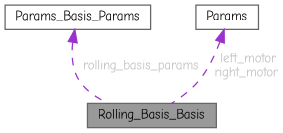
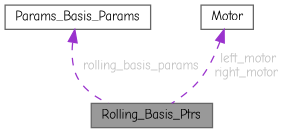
node "Params": label "Params" -> "Motor"
node "Rolling_Basis_Basis": label "Rolling_Basis_Basis" -> "Rolling_Basis_Ptrs"
